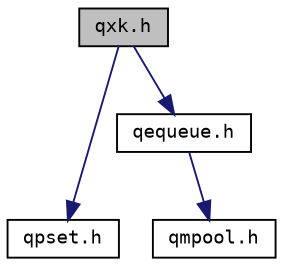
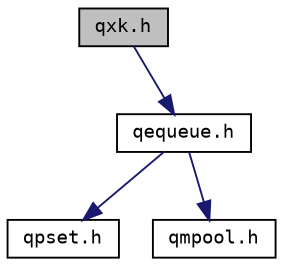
edge "qxk.h" -> "qpset.h": now "qequeue.h" -> "qpset.h"
